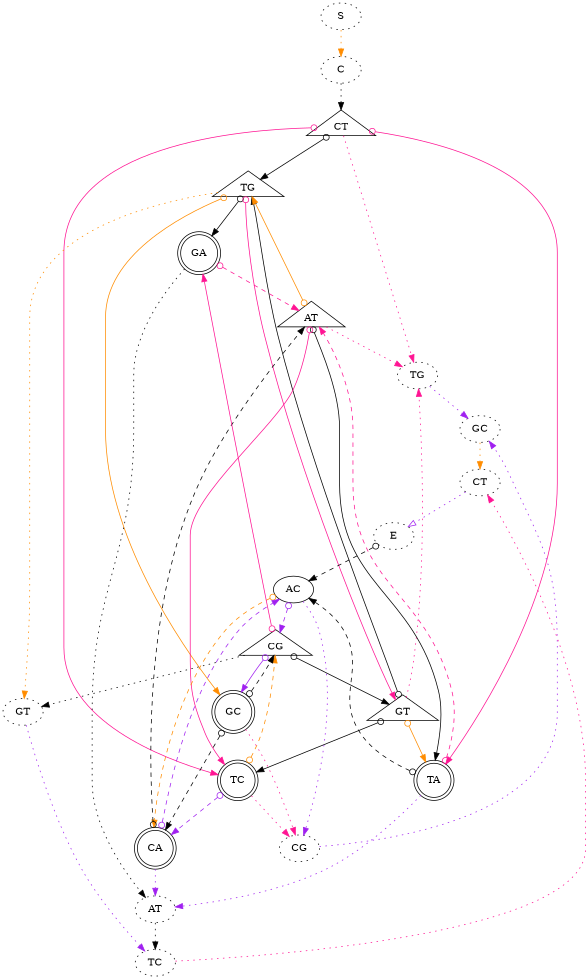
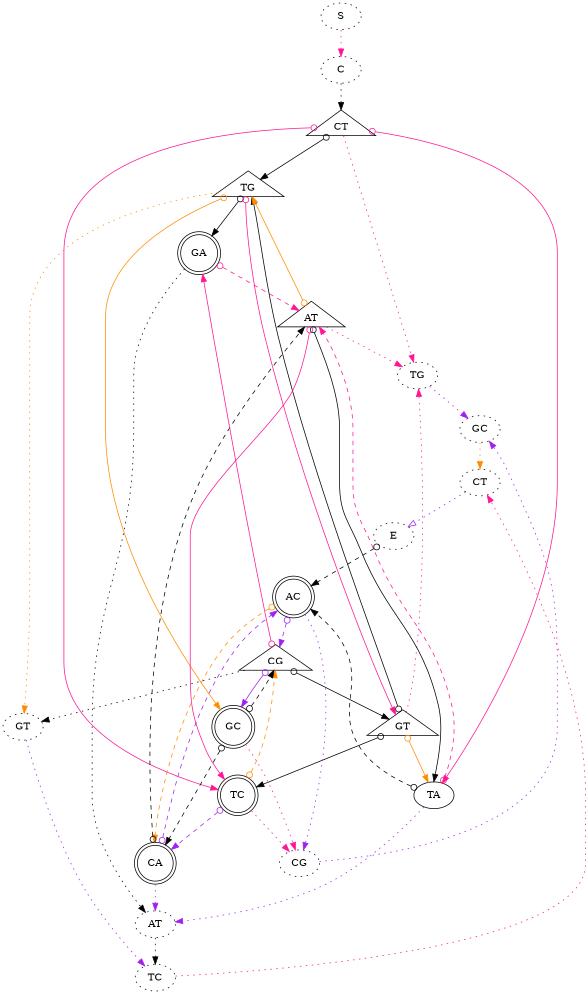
edge "S" -> "C": color darkorange -> deeppink
node "AC": shape ellipse -> doublecircle
node "TA": shape doublecircle -> ellipse
